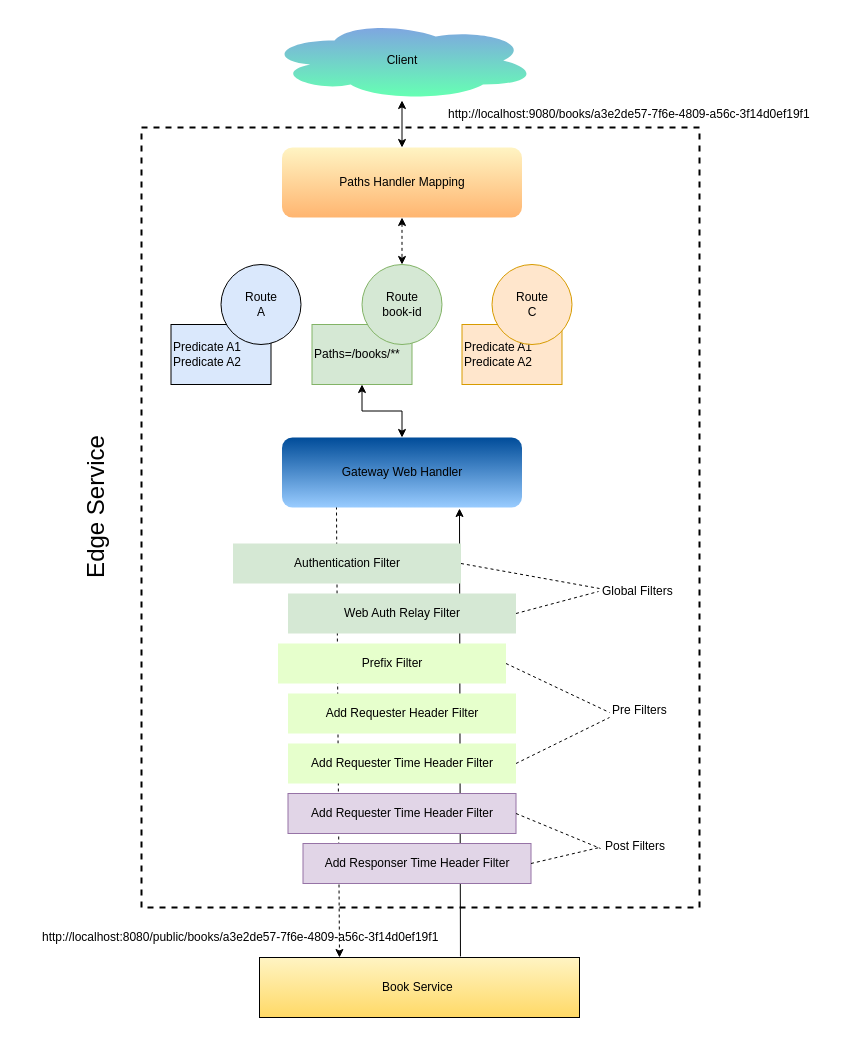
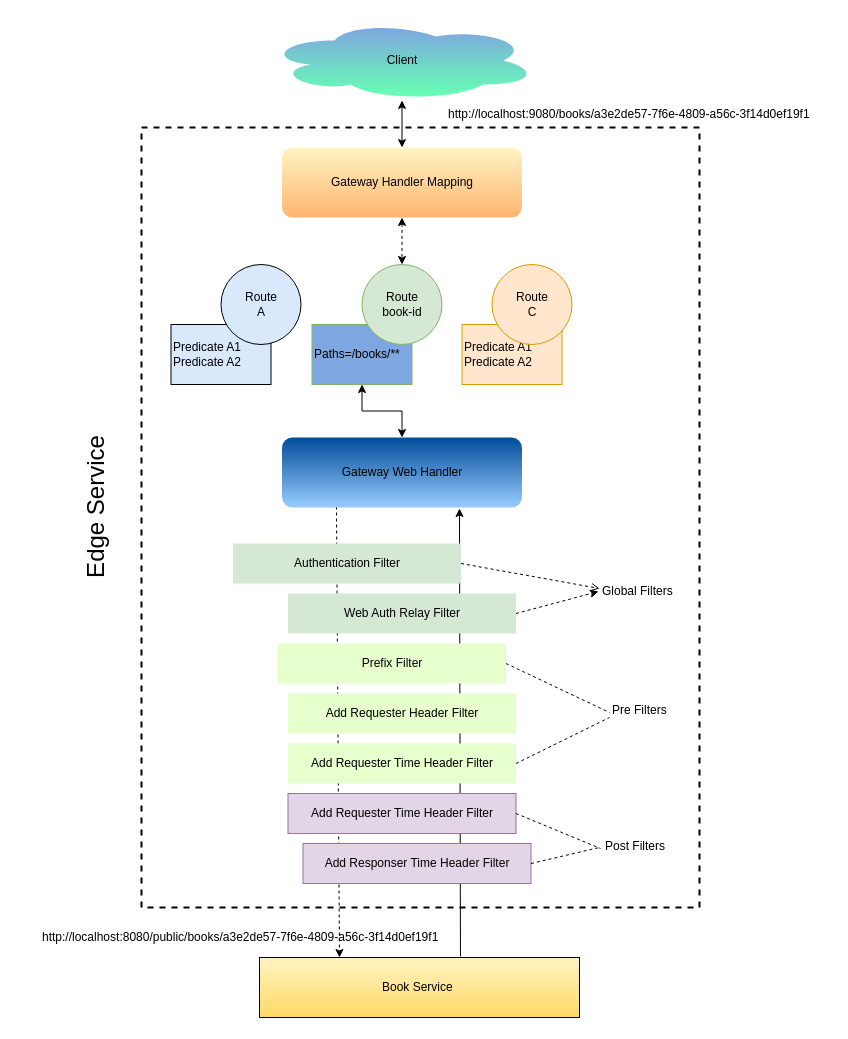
node "Paths Handler Mapping": label "Paths Handler Mapping" -> "Gateway Handler Mapping"
node "Paths=/books/**": fillcolor #d5e8d4 -> #7ea6e0
edge "Authentication Filter" -- "Global Filters": arrowhead none -> open
edge "Global Filters" -- "Web Auth Relay Filter": arrowhead none -> classic
